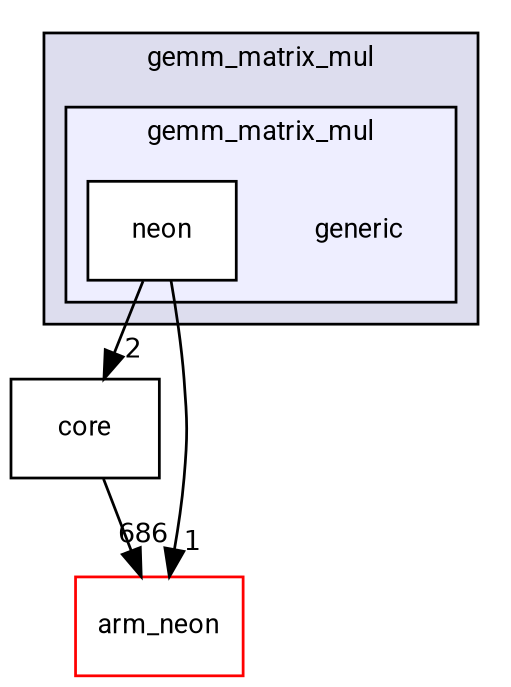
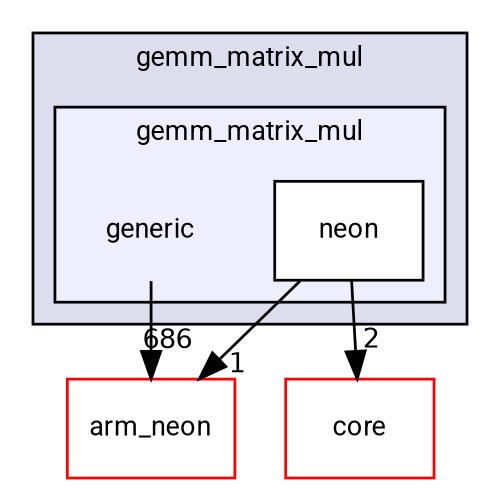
node "core": color black -> red
edge "core" -> "arm_neon": now "generic" -> "arm_neon"
